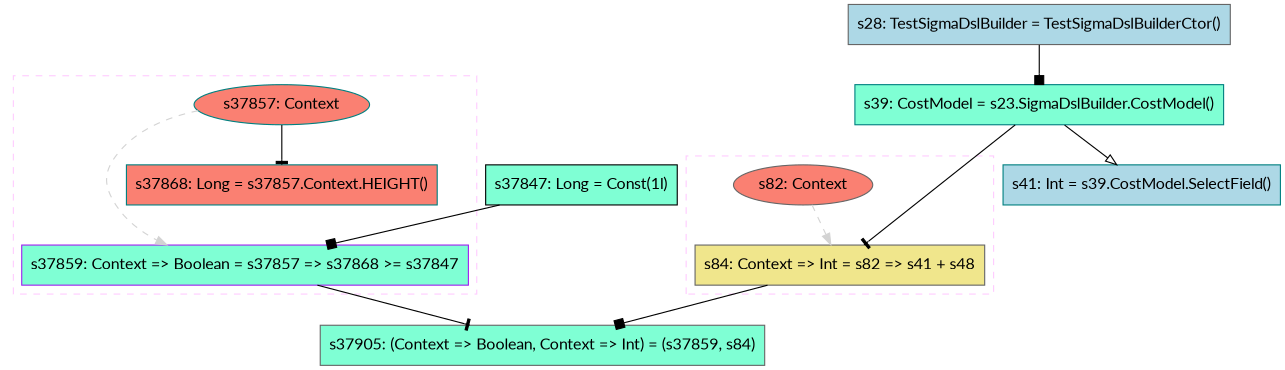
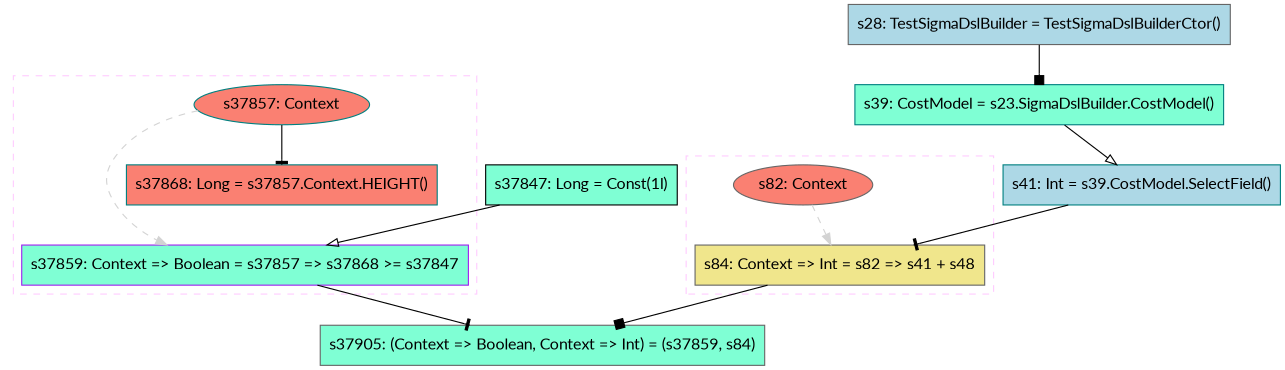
edge "s39: CostModel = s23.SigmaDslBuilder.CostModel()" -> "s84: Context => Int = s82 => s41 + s48": now "s41: Int = s39.CostModel.SelectField()" -> "s84: Context => Int = s82 => s41 + s48"
edge "s37847: Long = Const(1l)" -> "s37859: Context => Boolean = s37857 => s37868 >= s37847": arrowhead box -> onormal
